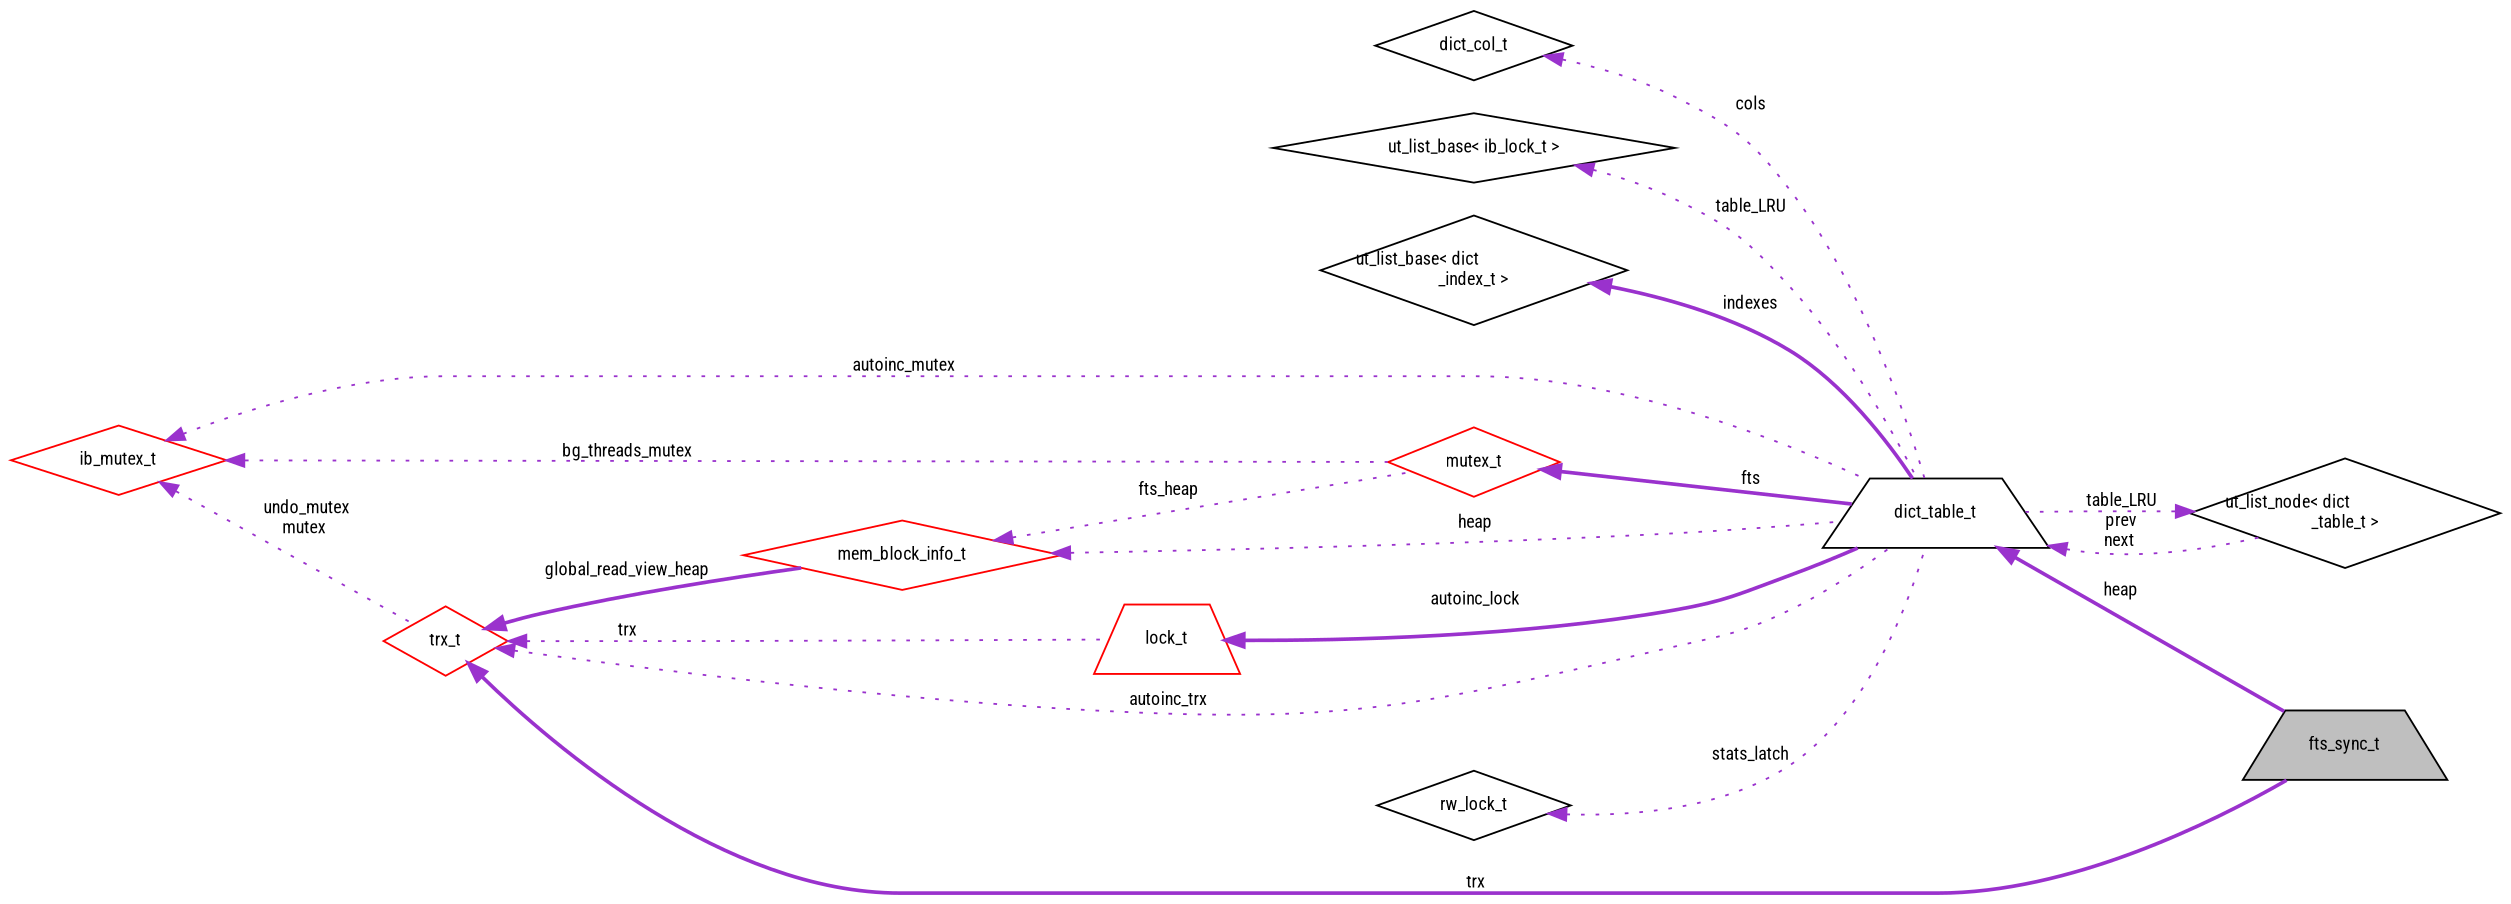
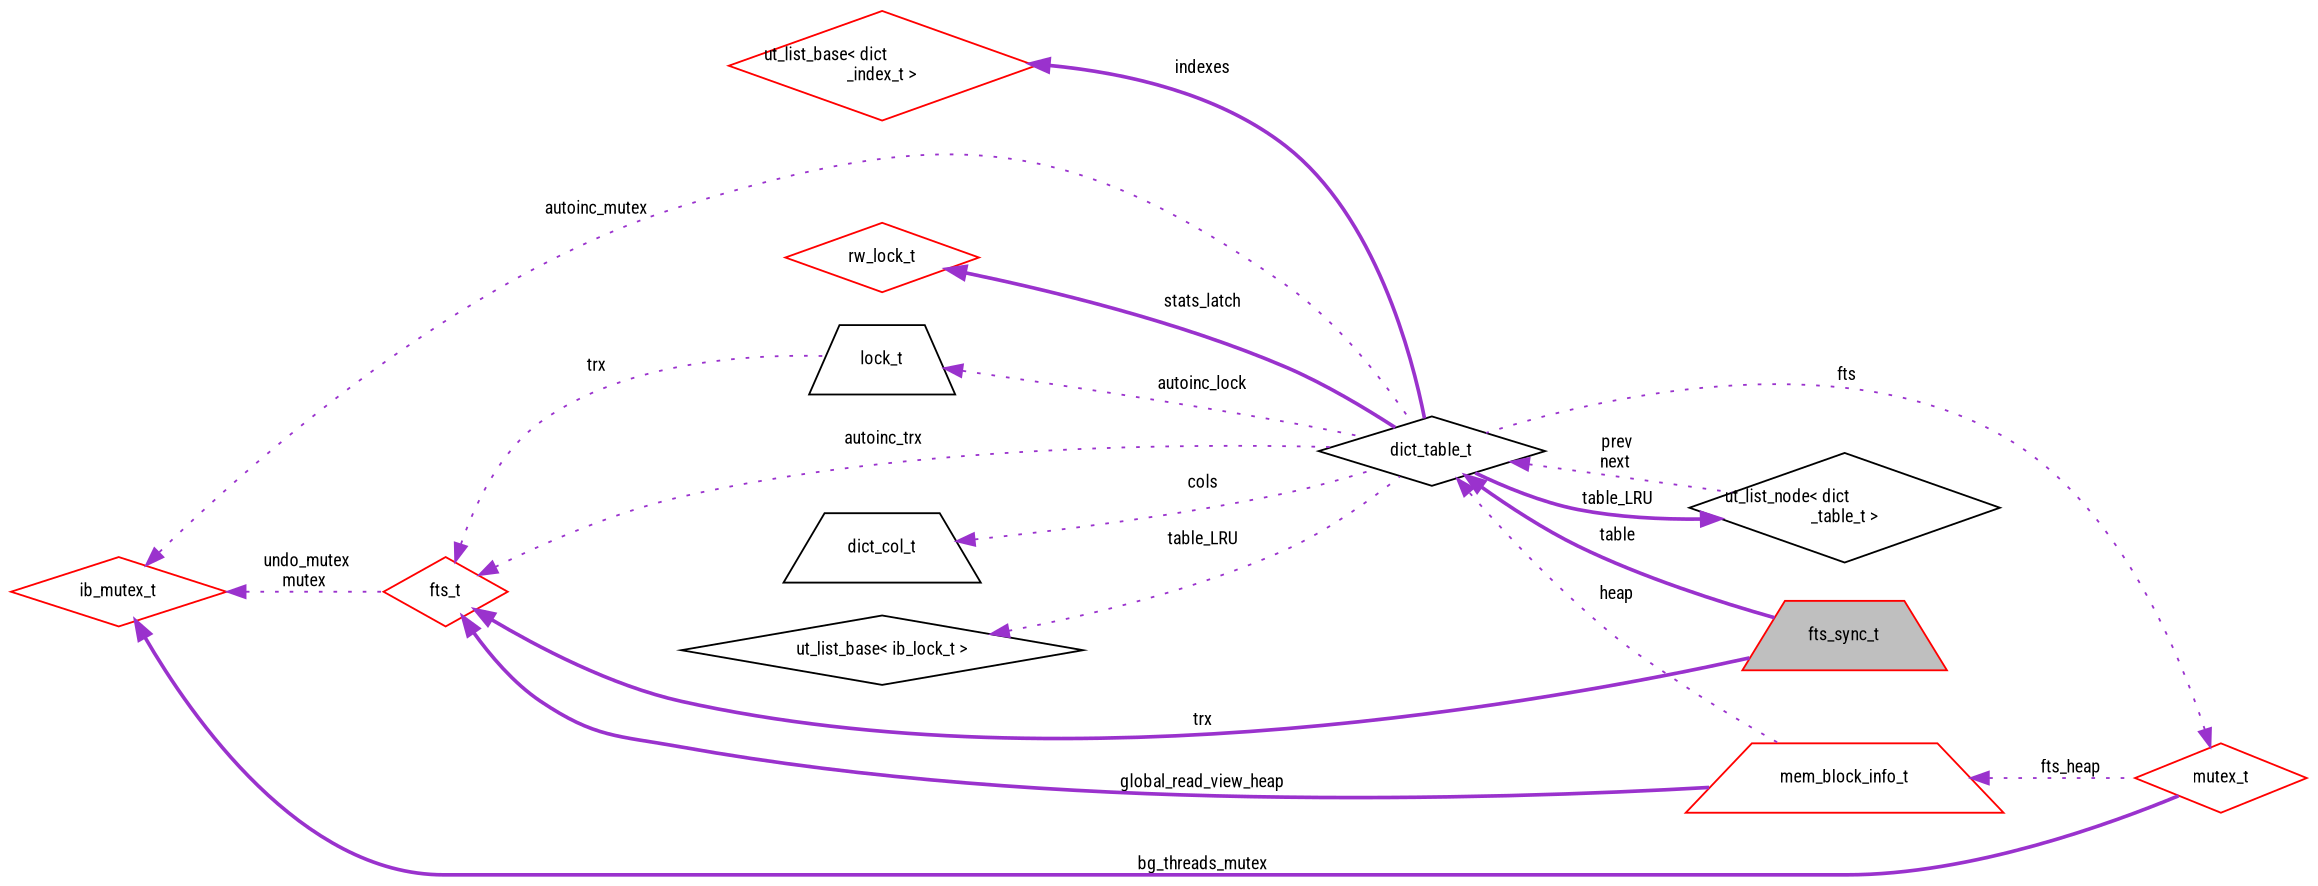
node "dict_col_t": shape diamond -> trapezium
node "ut_list_base< dict _index_t >": color black -> red
edge "mutex_t" -> "ib_mutex_t": style dotted -> bold
edge "dict_table_t" -> "mutex_t": style bold -> dotted
edge "dict_table_t" -> "ut_list_node< dict _table_t >": style dotted -> bold
node "dict_table_t": shape trapezium -> diamond
edge "dict_table_t" -> "mem_block_info_t": reversed
node "mem_block_info_t": shape diamond -> trapezium
edge "fts_sync_t" -> "dict_table_t": label " heap" -> " table"
edge "dict_table_t" -> "lock_t": style bold -> dotted
node "lock_t": color red -> black
node "trx_t": label "trx_t" -> "fts_t"
node "fts_sync_t": color black -> red
edge "dict_table_t" -> "rw_lock_t": style dotted -> bold
node "rw_lock_t": color black -> red
